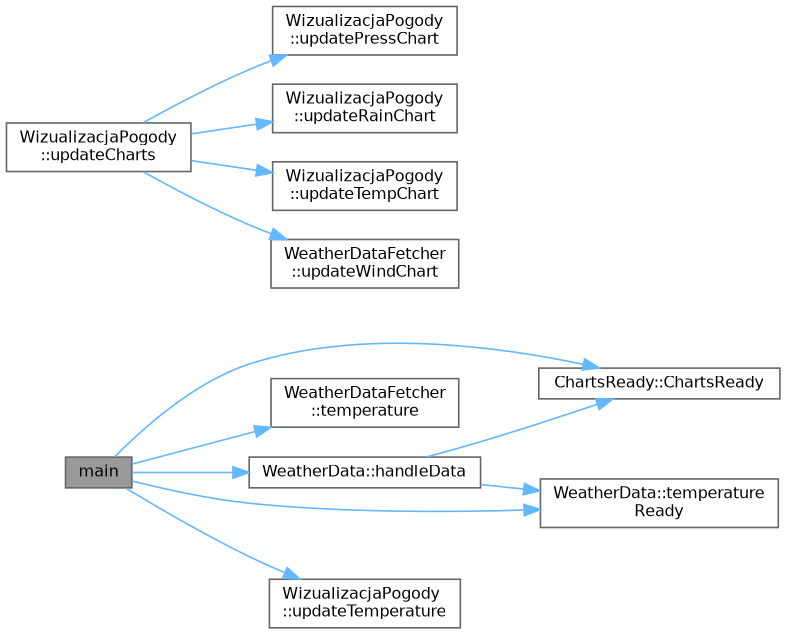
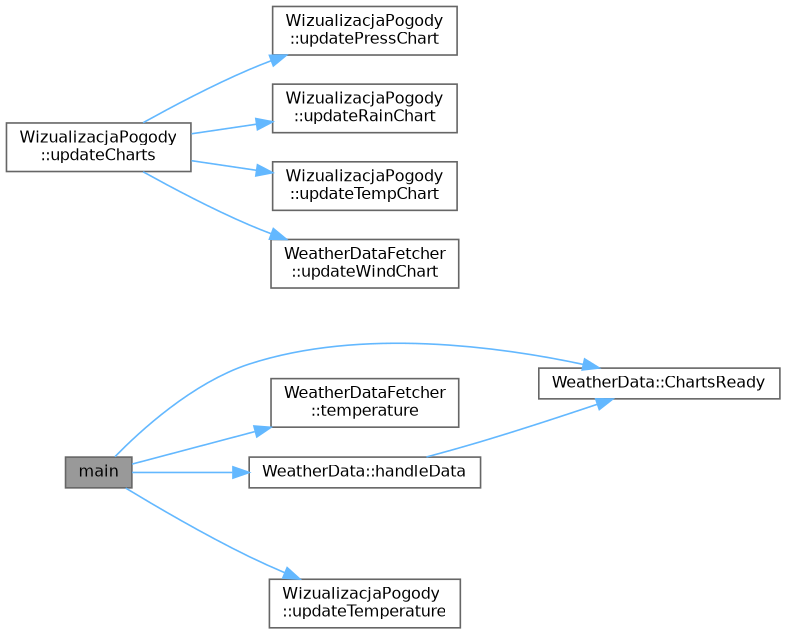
node "ChartsReady::ChartsReady": label "ChartsReady::ChartsReady" -> "WeatherData::ChartsReady"
node "WeatherData::temperature Ready": removed
